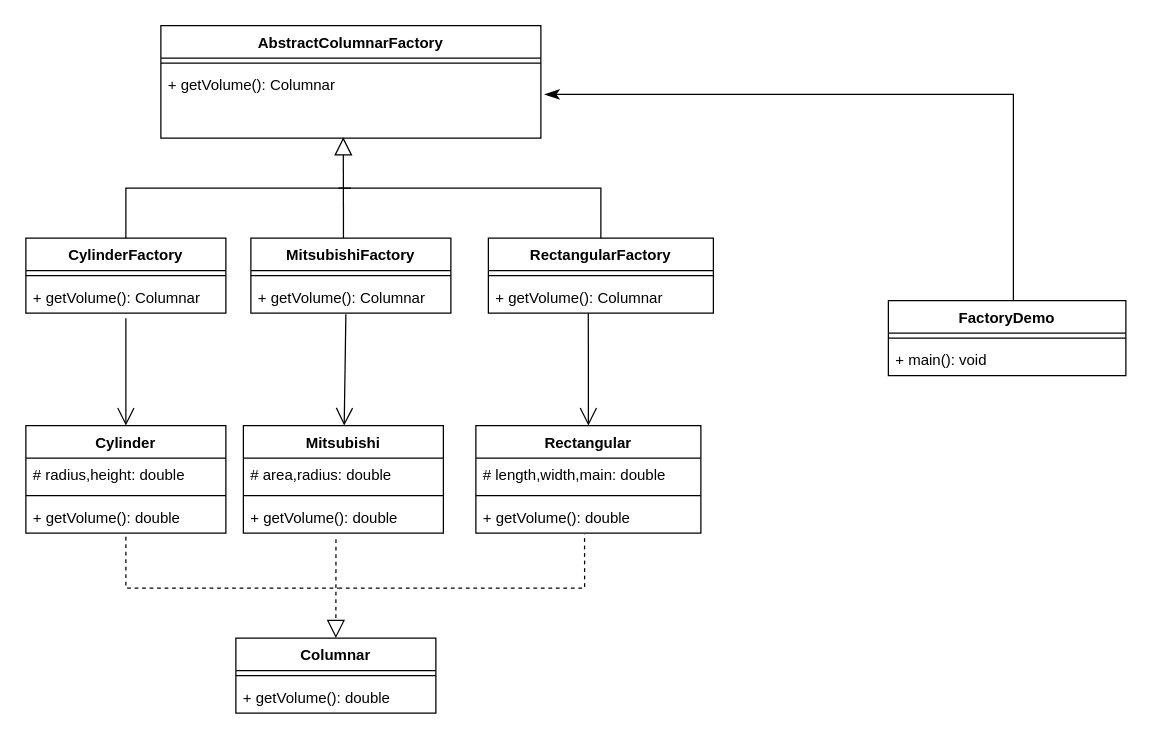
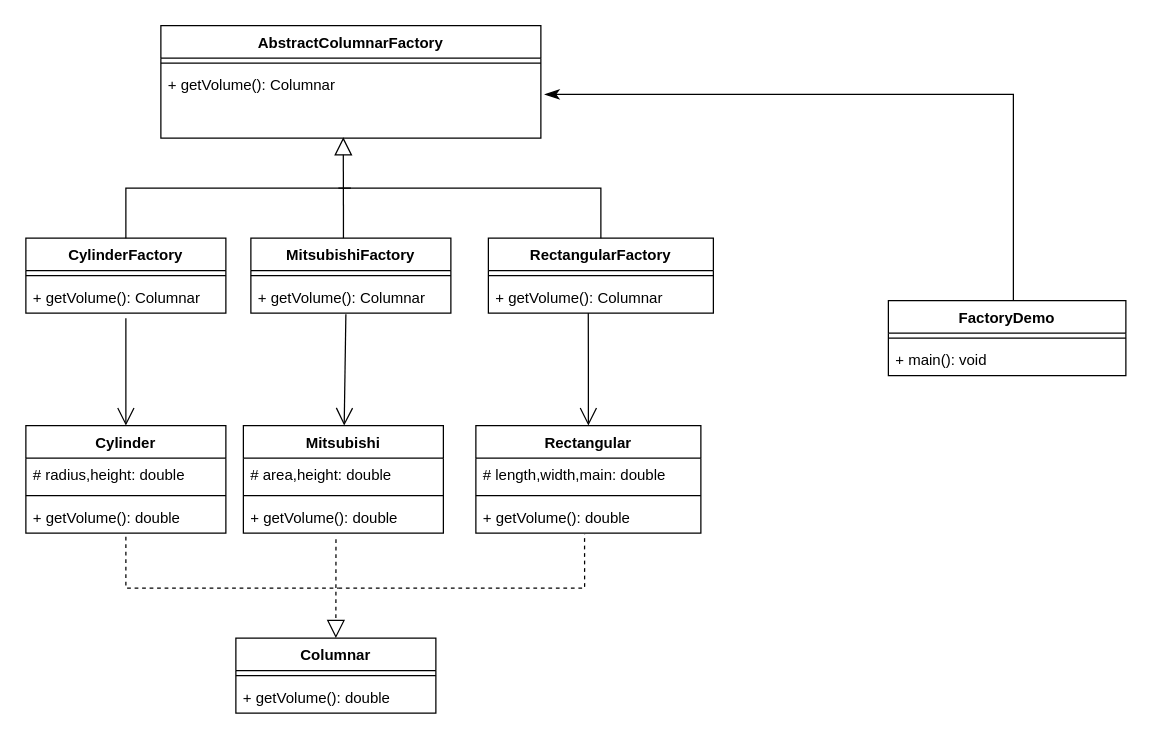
node "# area,radius: double": label "# area,radius: double" -> "# area,height: double"
